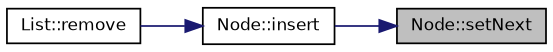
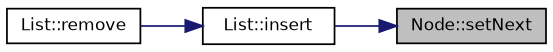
node "Node::insert": label "Node::insert" -> "List::insert"
